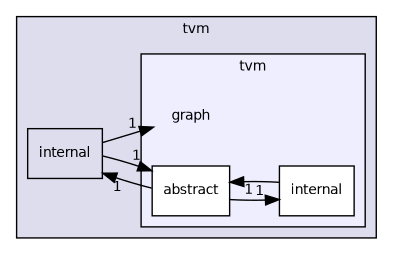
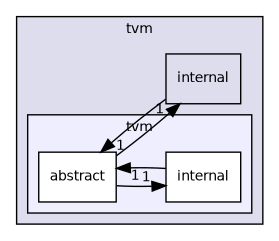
node "graph": removed
